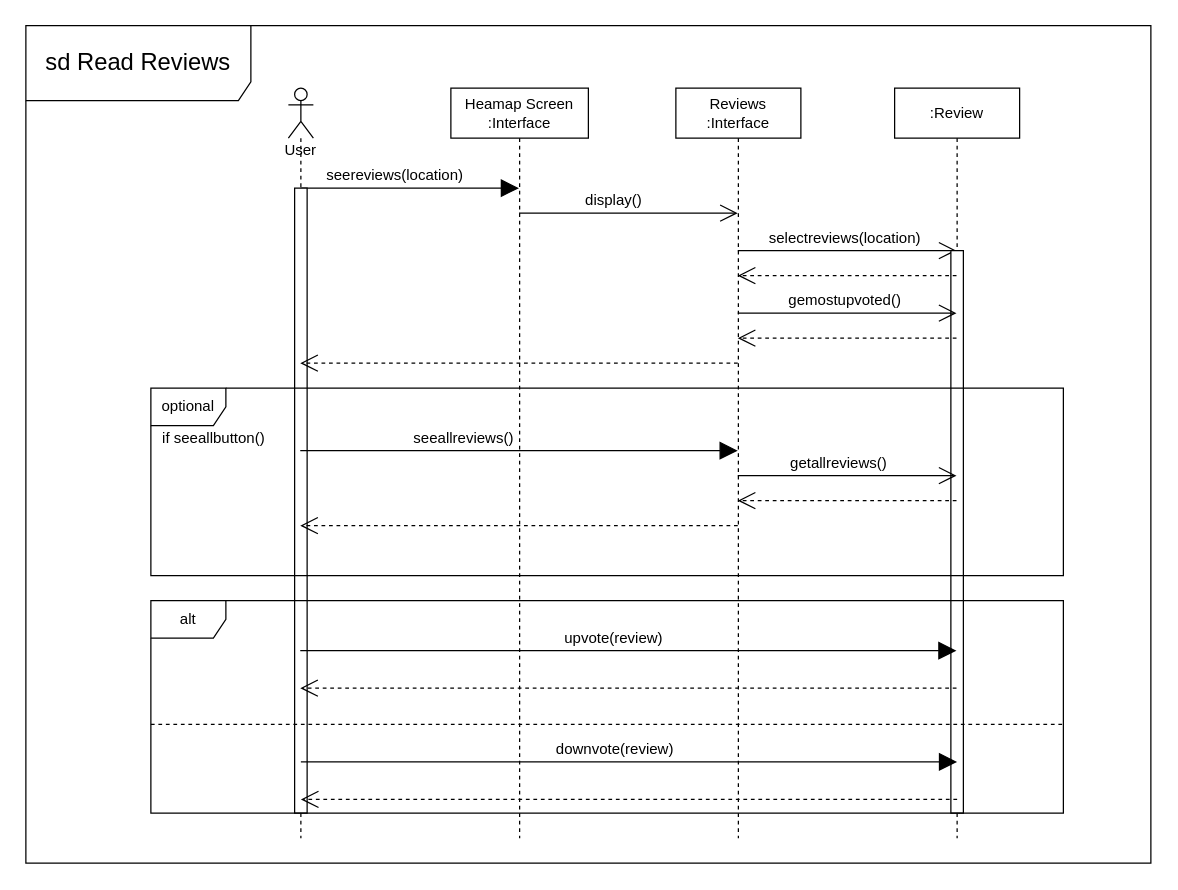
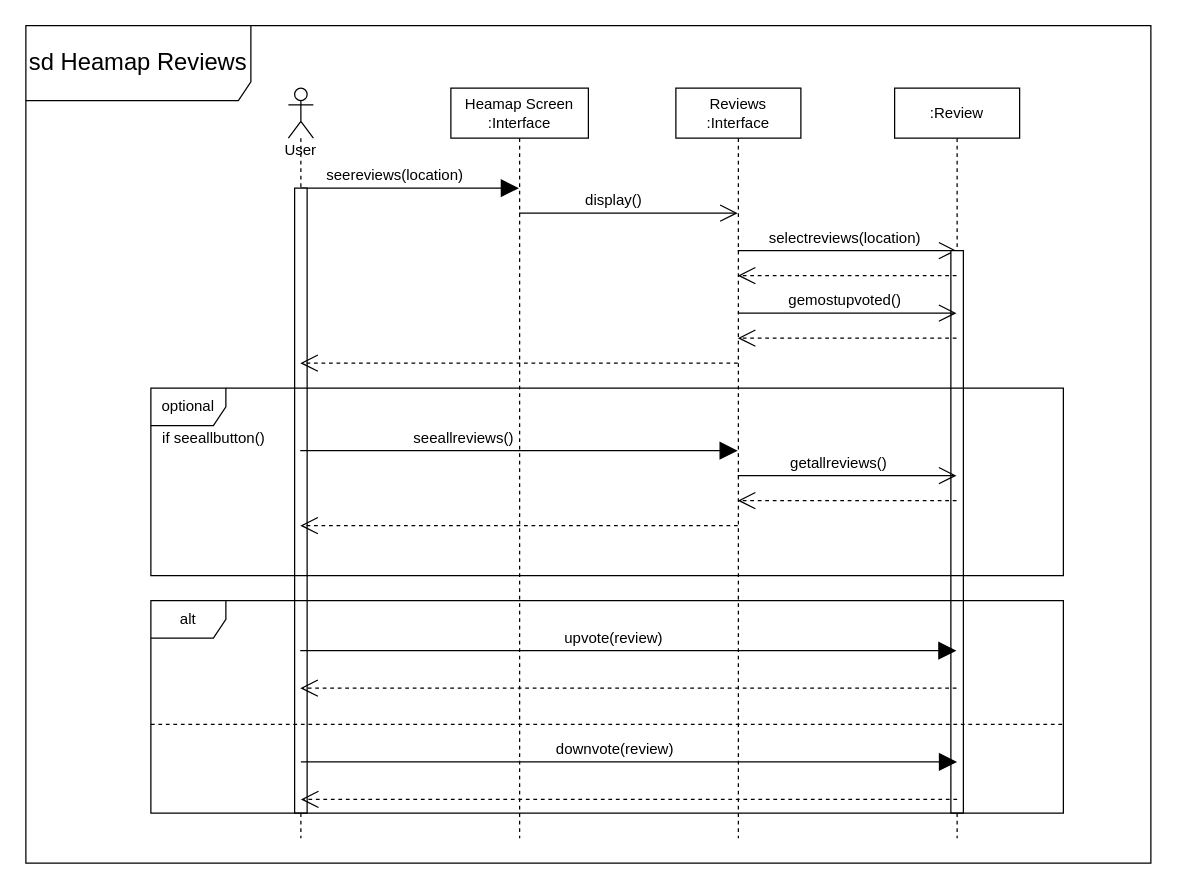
node "sd Read Reviews": label "sd Read Reviews" -> "sd Heamap Reviews"
